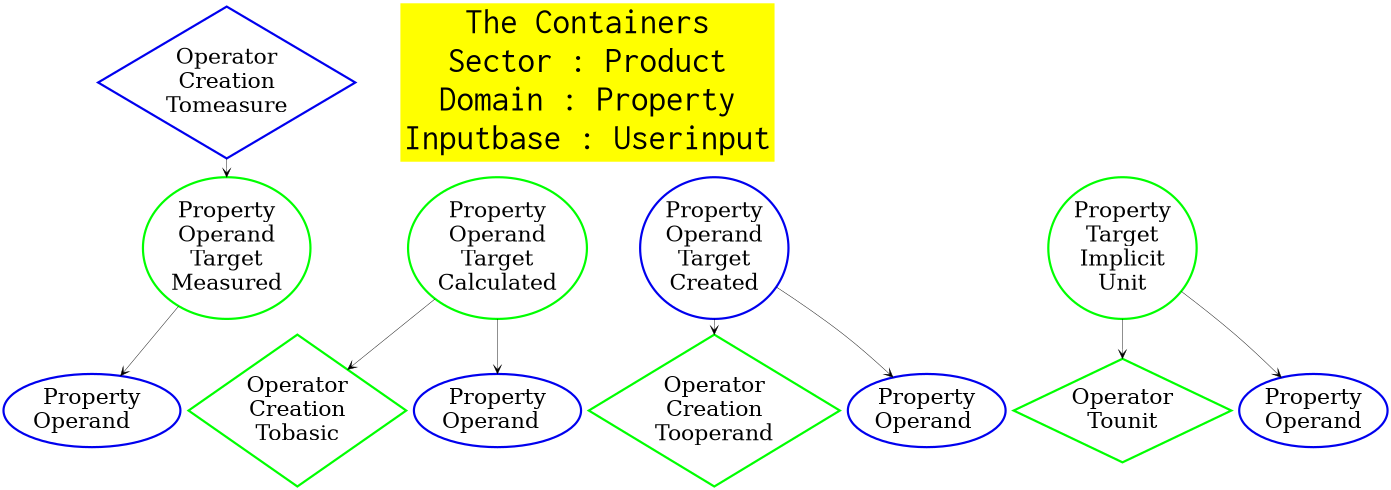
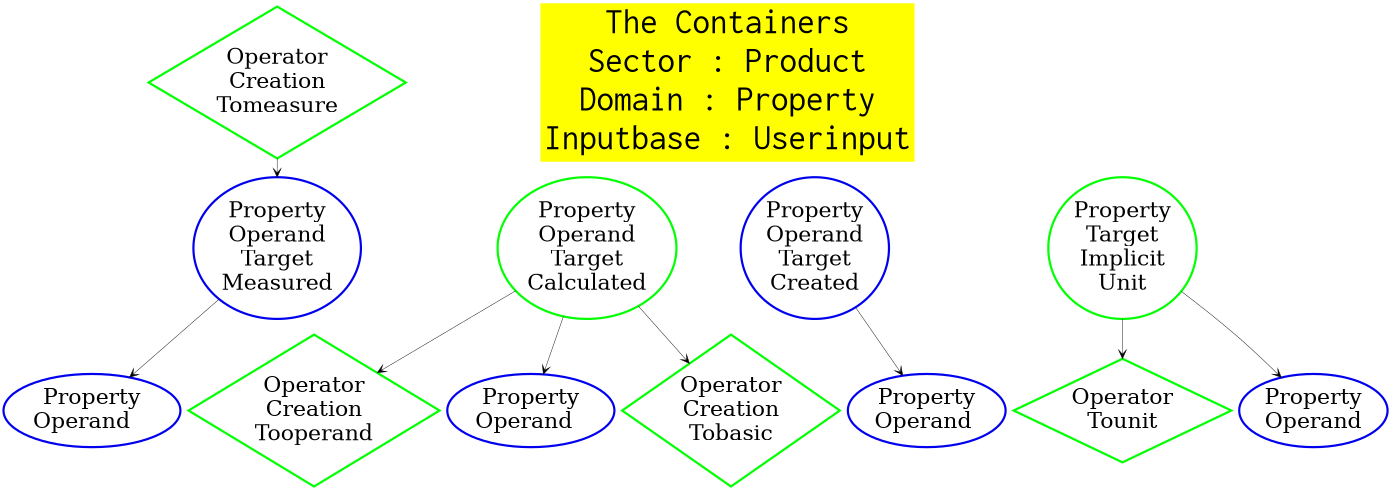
node "Operator Creation Tomeasure": color blue2 -> green
node "Property Operand Target Measured": color green -> blue2
edge "Property Operand Target Created" -> "Operator Creation Tooperand": now "Property Operand Target Calculated" -> "Operator Creation Tooperand"
